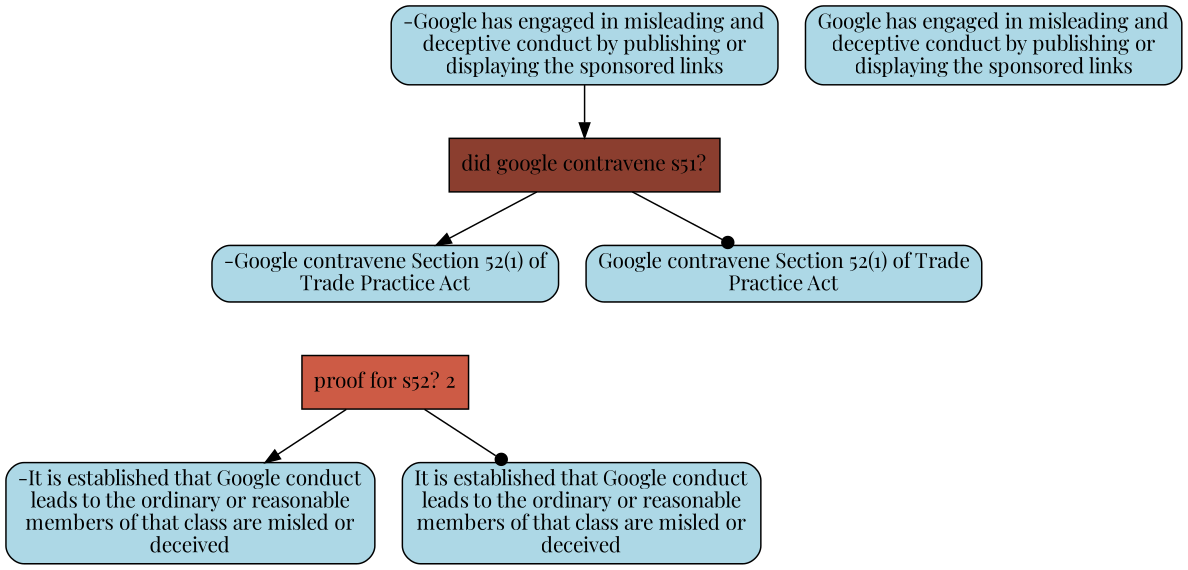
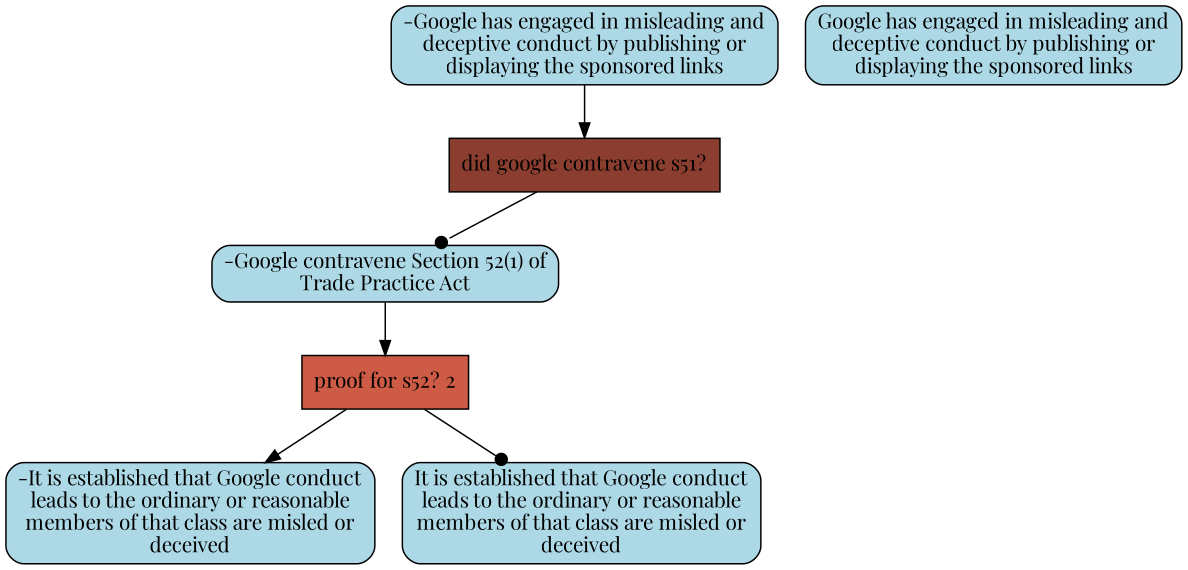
edge "did google contravene s51?" -> "-Google contravene Section 52(1) of Trade Practice Act": arrowhead normal -> dot
node "Google contravene Section 52(1) of Trade Practice Act": removed
edge "-Google contravene Section 52(1) of Trade Practice Act" -> "proof for s52? 2": added
